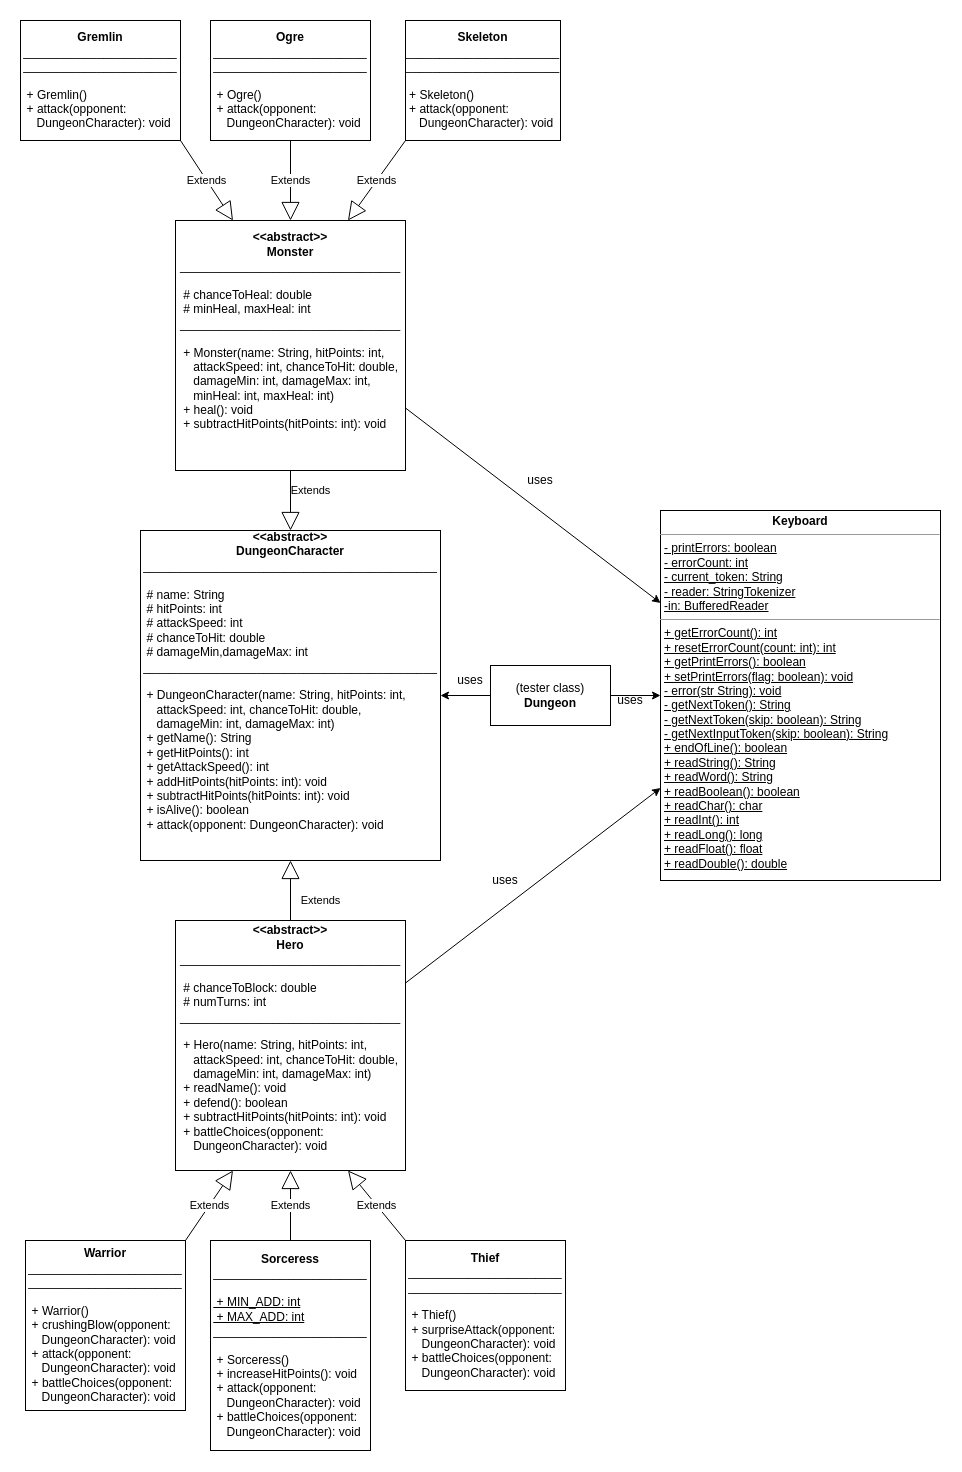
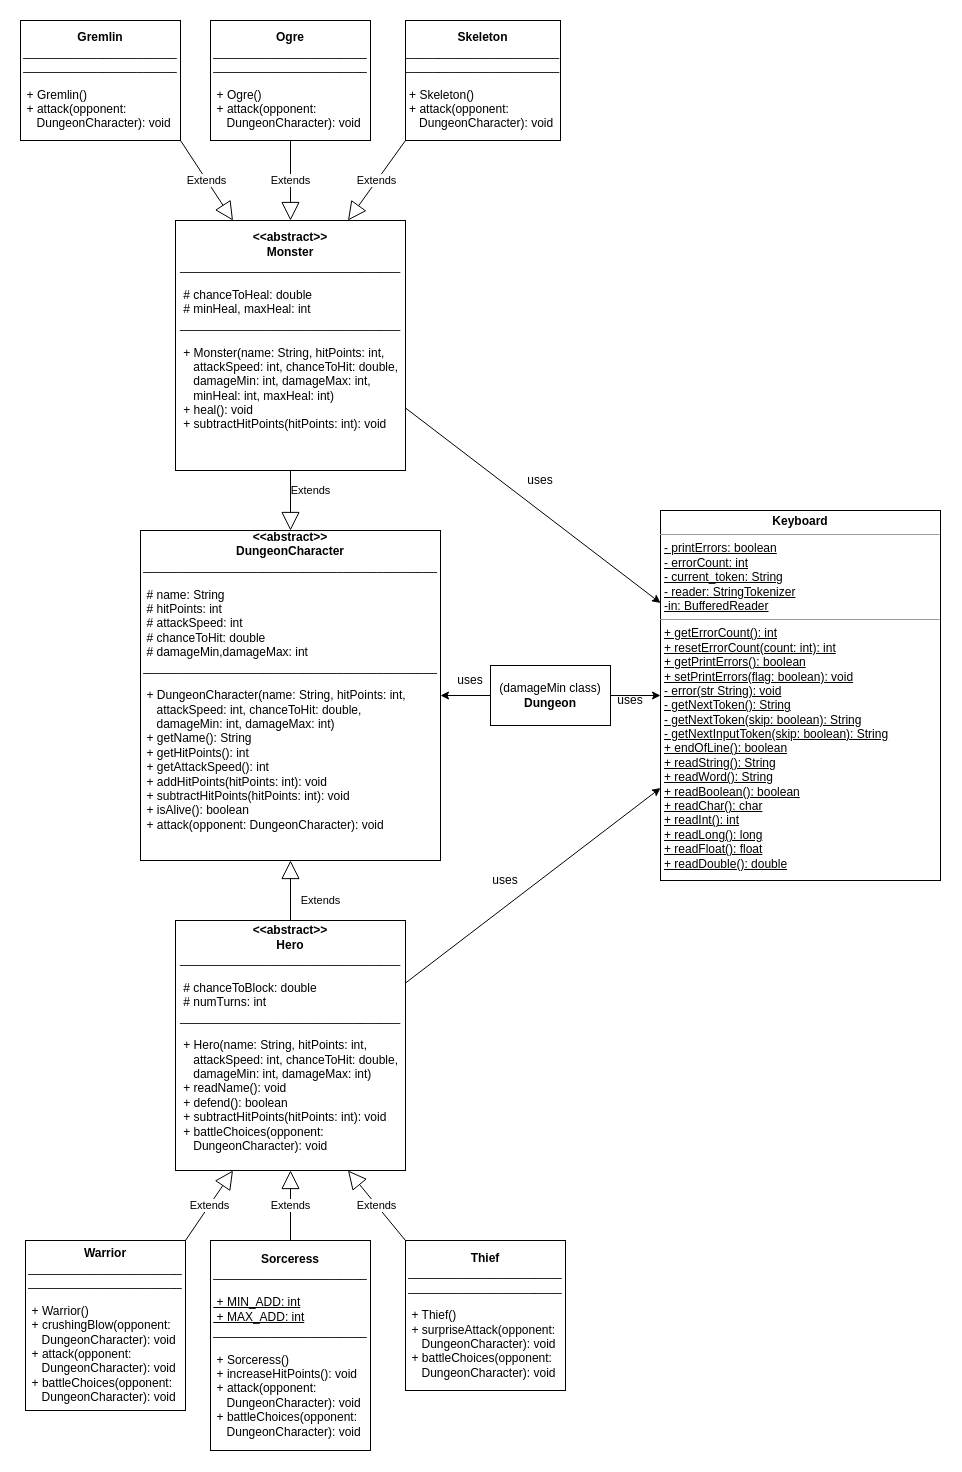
node "(tester class) Dungeon": label "(tester class) Dungeon" -> "(damageMin class) Dungeon"
